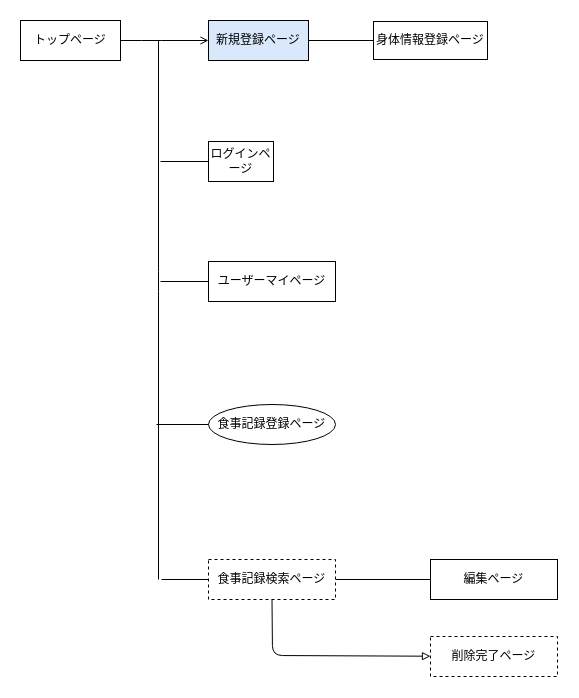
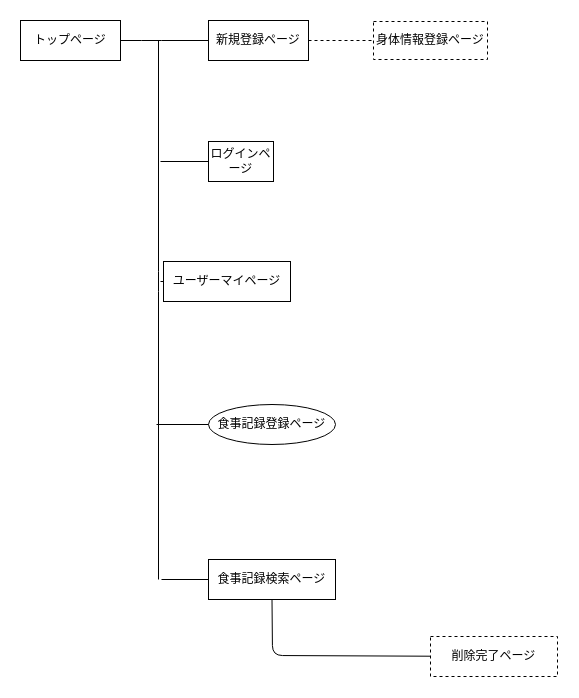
edge "トップページ" -> "新規登録ページ": arrowhead open -> none
node "新規登録ページ": fillcolor #dae8fc -> #ffffff
edge "新規登録ページ" -- "身体情報登録ページ": style solid -> dashed
node "身体情報登録ページ": style solid -> dashed
node "ユーザーマイページ": moved (272, 282) -> (227, 282)
node "食事記録検索ページ": style dashed -> solid
edge "食事記録検索ページ" -- "編集ページ": removed
node "編集ページ": removed
edge "食事記録検索ページ" -> "削除完了ページ": arrowhead block -> none
